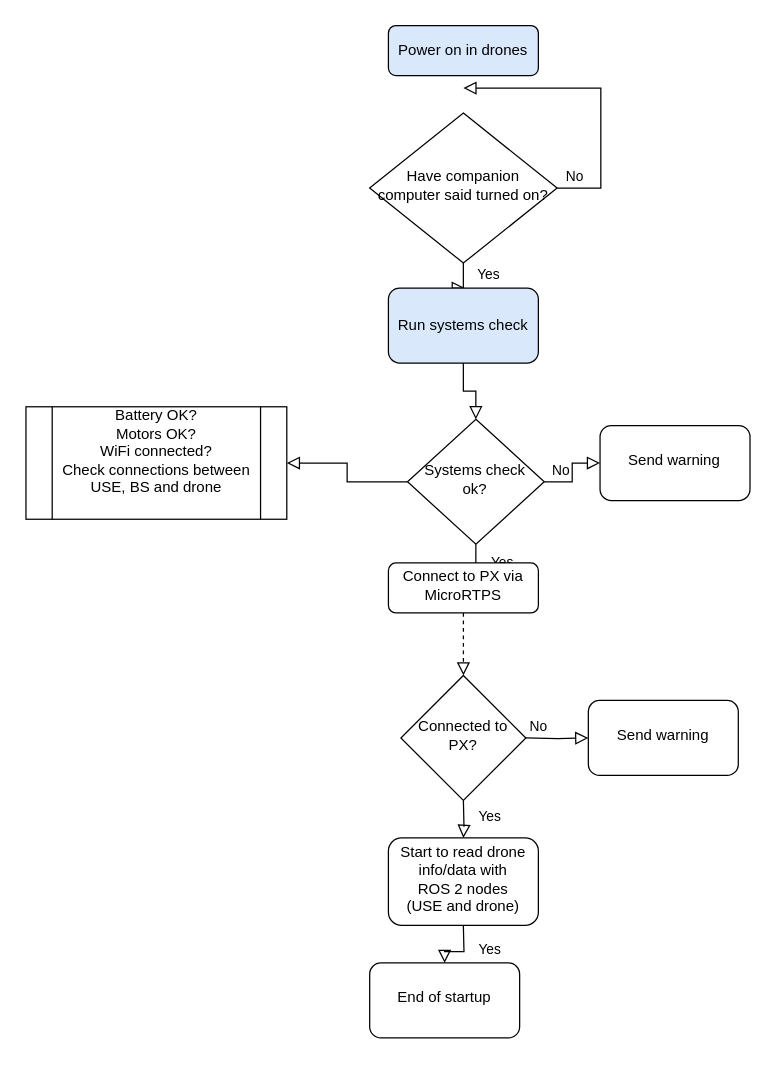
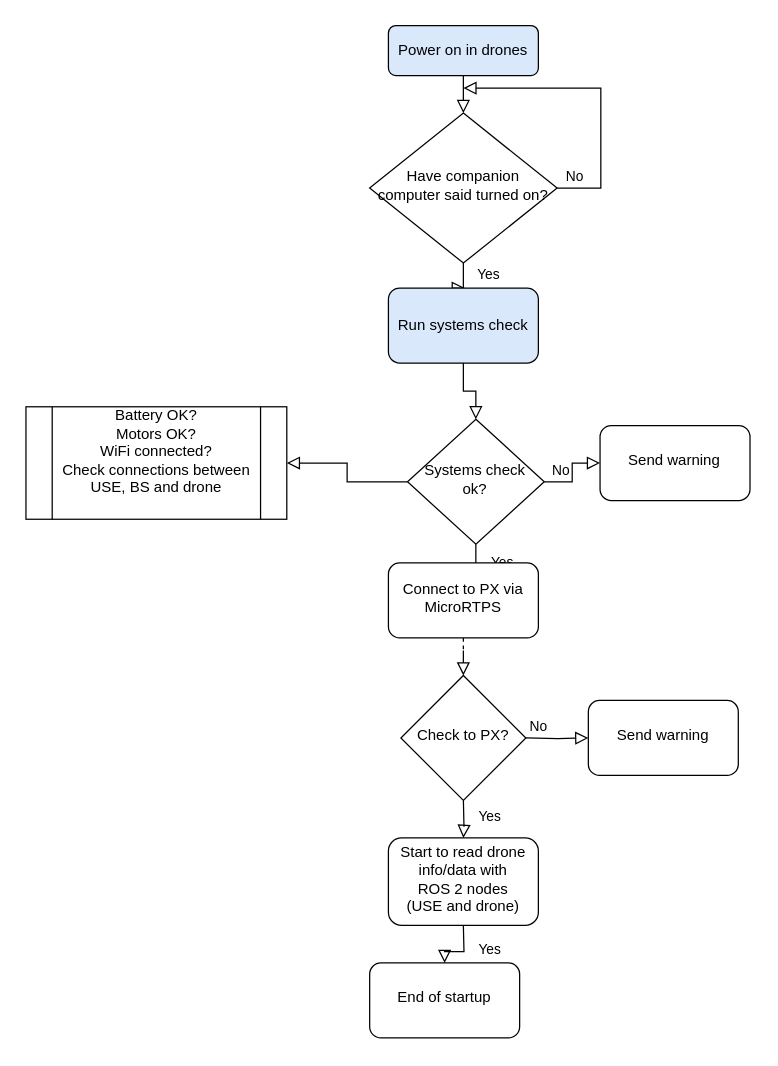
edge "Power on in drones" -> "Have companion computer said turned on?": added
node "Connect to PX via MicroRTPS": size 150x50 -> 150x75
node "Connected to PX?": label "Connected to PX?" -> "Check to PX?"
